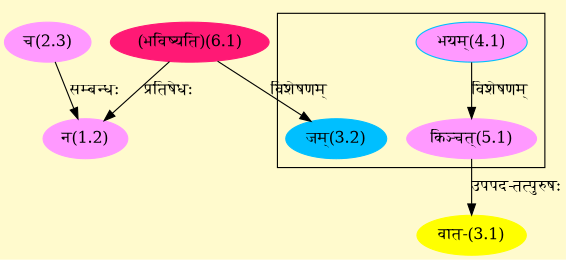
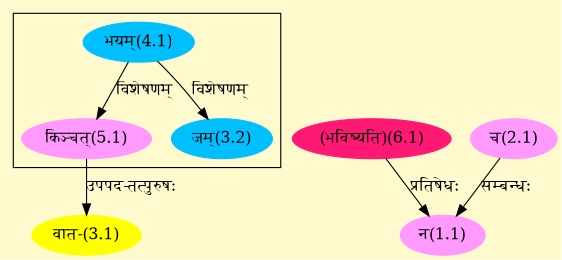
node "च(2.3)": label "च(2.3)" -> "च(2.1)"
node "भयम्(4.1)": fillcolor #ff99ff -> #00bfff
edge "(भविष्यति)(6.1)" -> "जम्(3.2)": now "भयम्(4.1)" -> "जम्(3.2)"
node "न(1.2)": label "न(1.2)" -> "न(1.1)"
